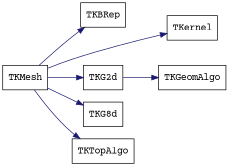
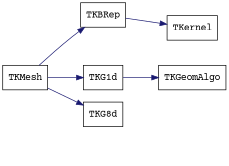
edge "TKMesh" -> "TKernel": now "TKBRep" -> "TKernel"
node "TKG2d": label "TKG2d" -> "TKG1d"
node "TKTopAlgo": removed
